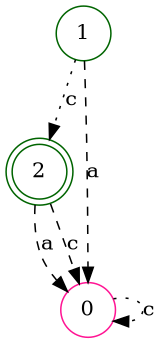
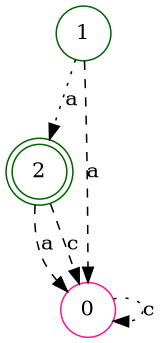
edge "1" -> "2": label "c" -> "a"
